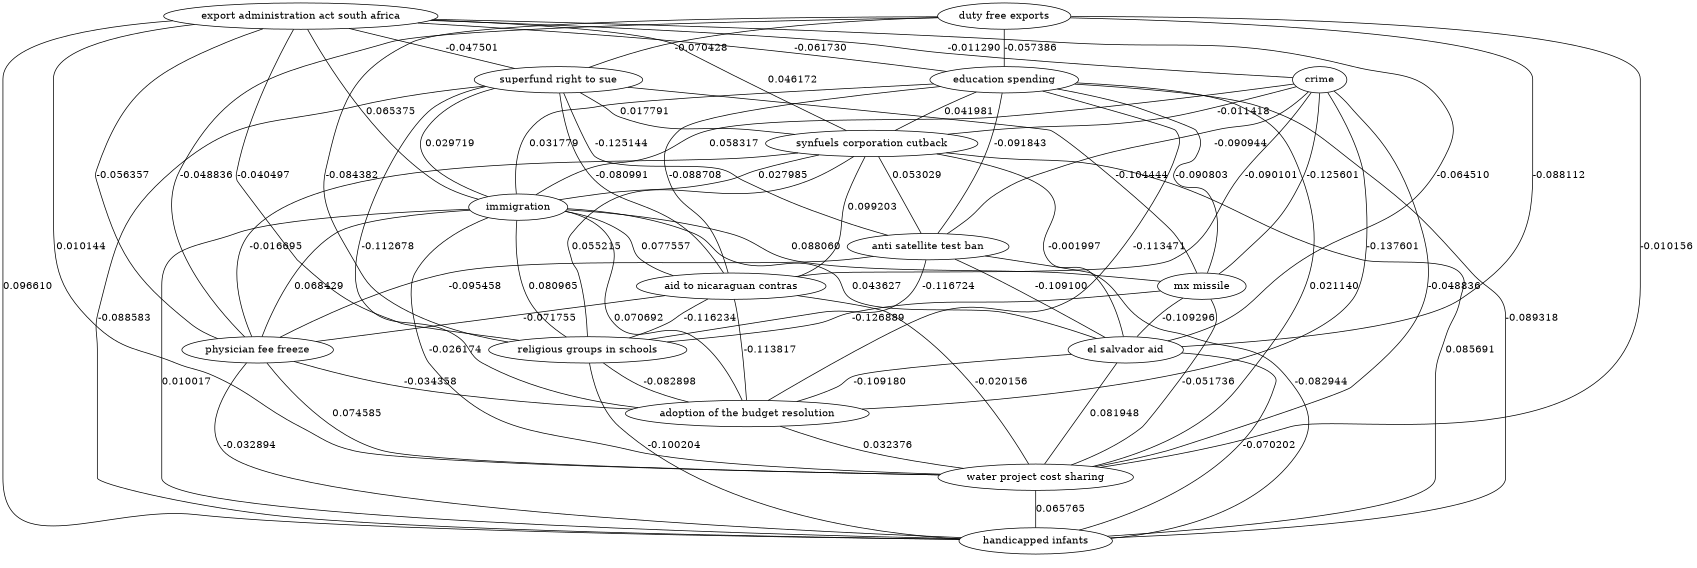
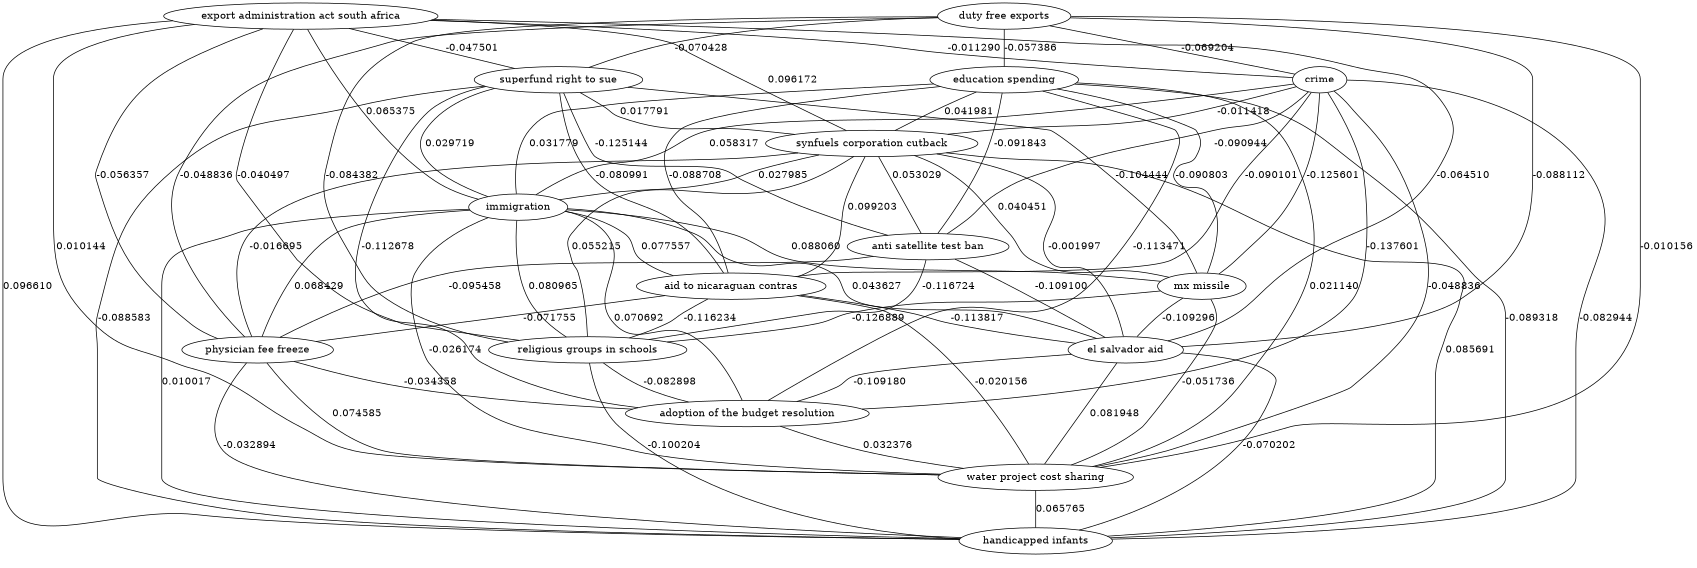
edge "export administration act south africa" -- "education spending": removed, label "-0.061730"
edge "duty free exports" -- "crime": added, label "-0.069204"
edge "export administration act south africa" -- "synfuels corporation cutback": label "0.046172" -> "0.096172"
edge "synfuels corporation cutback" -- "mx missile": added, label "0.040451"
edge "aid to nicaraguan contras" -- "adoption of the budget resolution": now "aid to nicaraguan contras" -- "el salvador aid"
edge "anti satellite test ban" -- "handicapped infants": now "crime" -- "handicapped infants"
